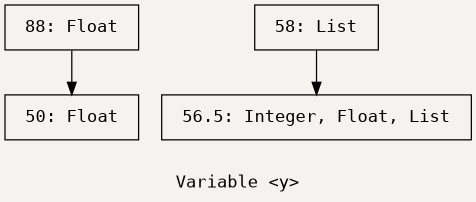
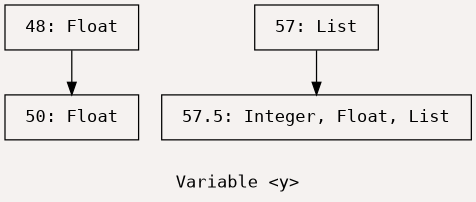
node "88: Float": label "88: Float" -> "48: Float"
node "58: List": label "58: List" -> "57: List"
node "56.5: Integer, Float, List": label "56.5: Integer, Float, List" -> "57.5: Integer, Float, List"
